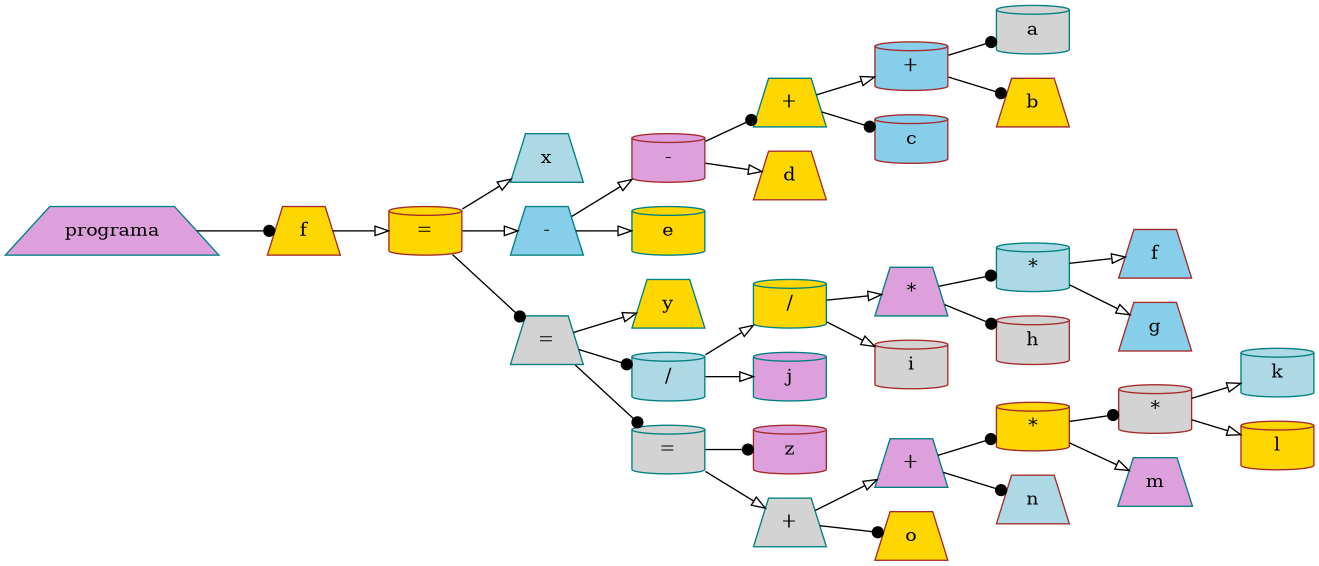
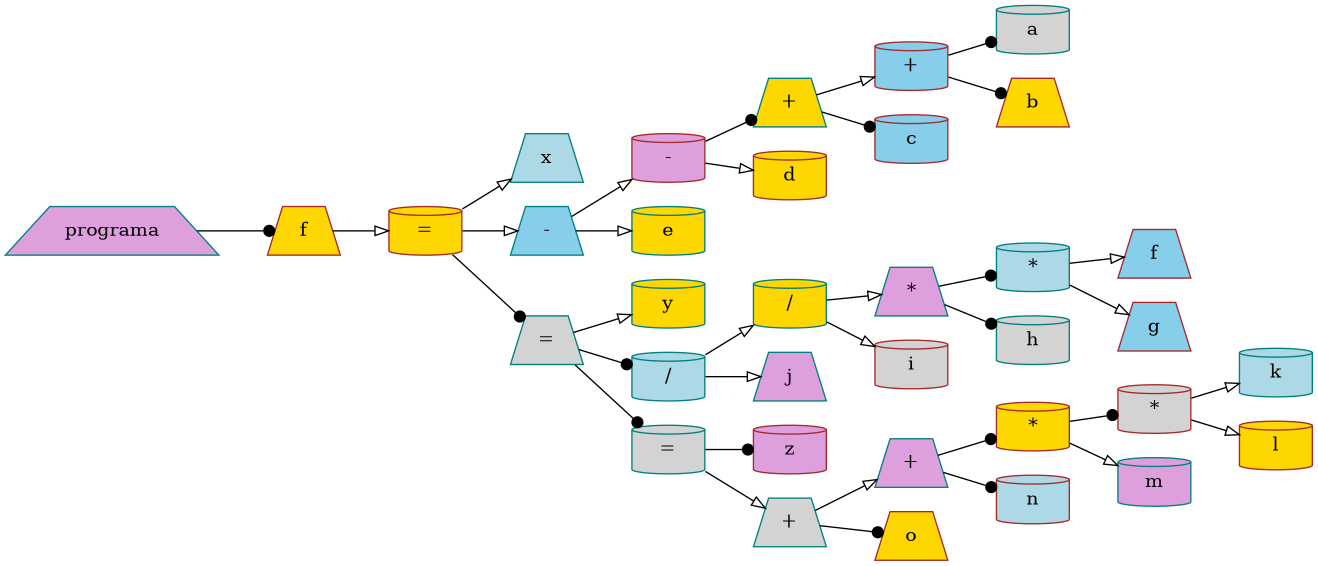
node "d": shape trapezium -> cylinder
node "y": shape trapezium -> cylinder
node "h": color brown -> teal
node "j": shape cylinder -> trapezium
node "m": shape trapezium -> cylinder
node "n": shape trapezium -> cylinder
